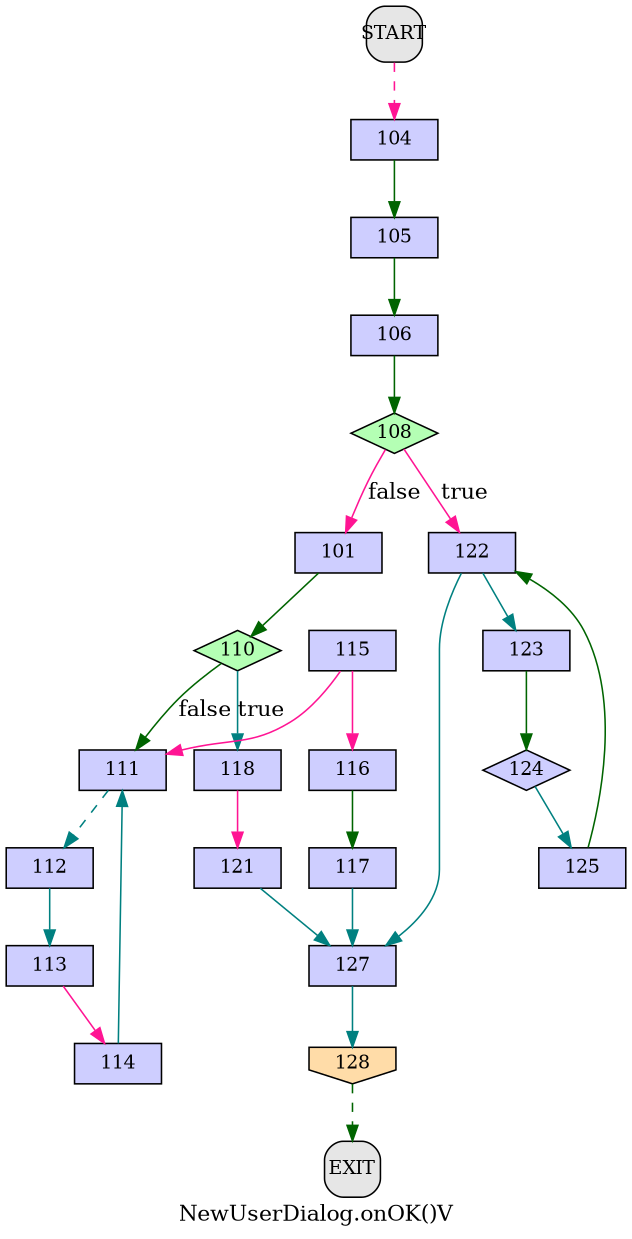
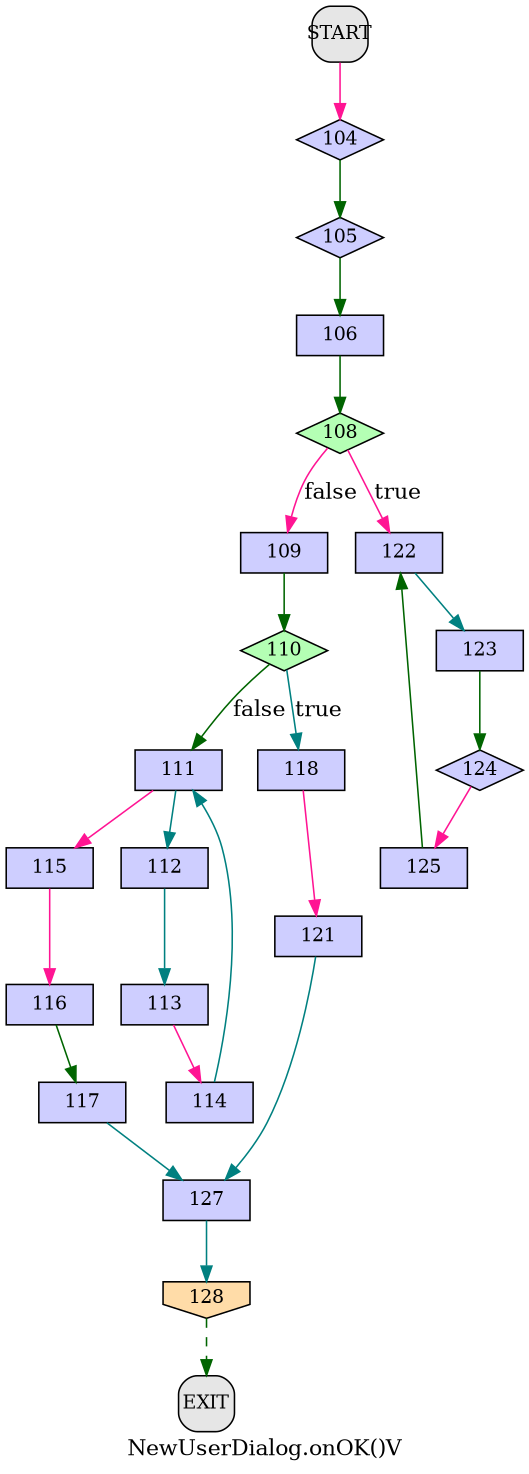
edge "START" -> "104": style dashed -> solid
node "104": shape box -> diamond
node "105": shape box -> diamond
node "101": label "101" -> "109"
edge "115" -> "111": reversed
edge "122" -> "127": removed
edge "124" -> "125": color teal -> deeppink
edge "111" -> "112": style dashed -> solid
